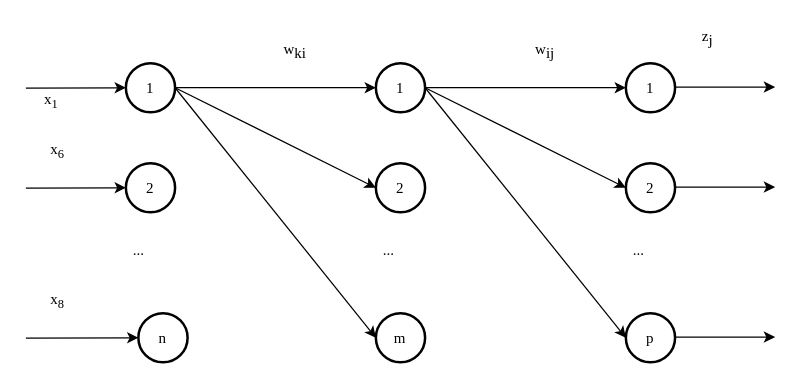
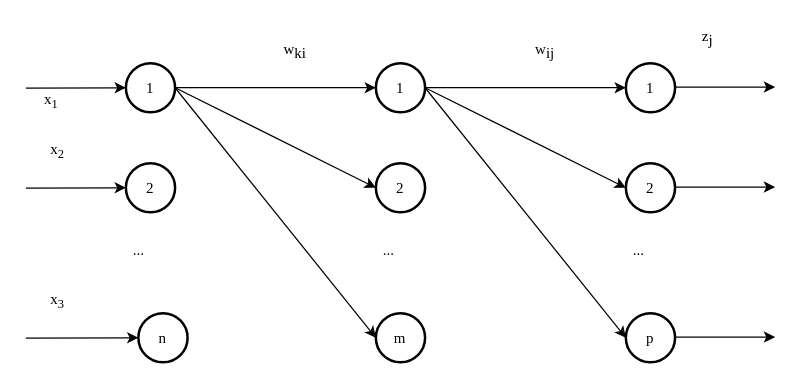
node "x6": label "x6" -> "x2"
node "x8": label "x8" -> "x3"
